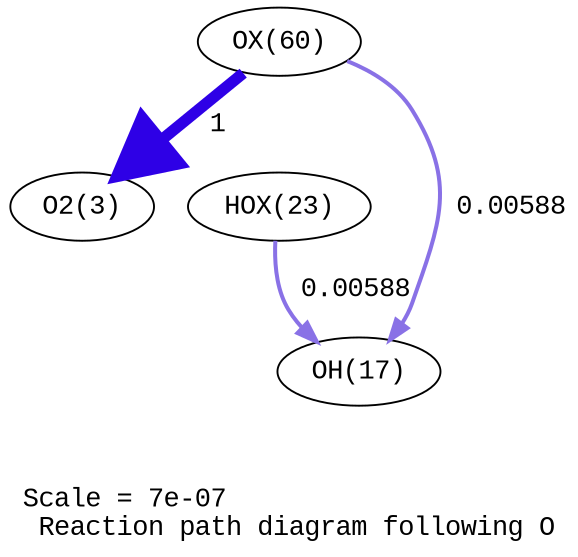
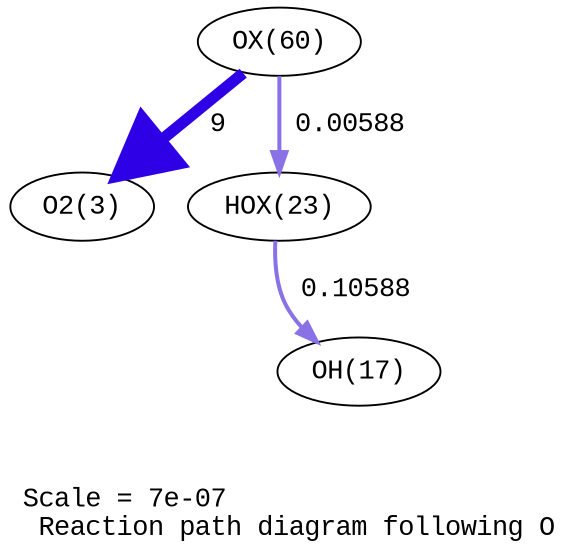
edge "OX(60)" -> "O2(3)": label " 1" -> " 9"
edge "OX(60)" -> "OH(17)": now "OX(60)" -> "HOX(23)"
edge "HOX(23)" -> "OH(17)": label " 0.00588" -> " 0.10588"
